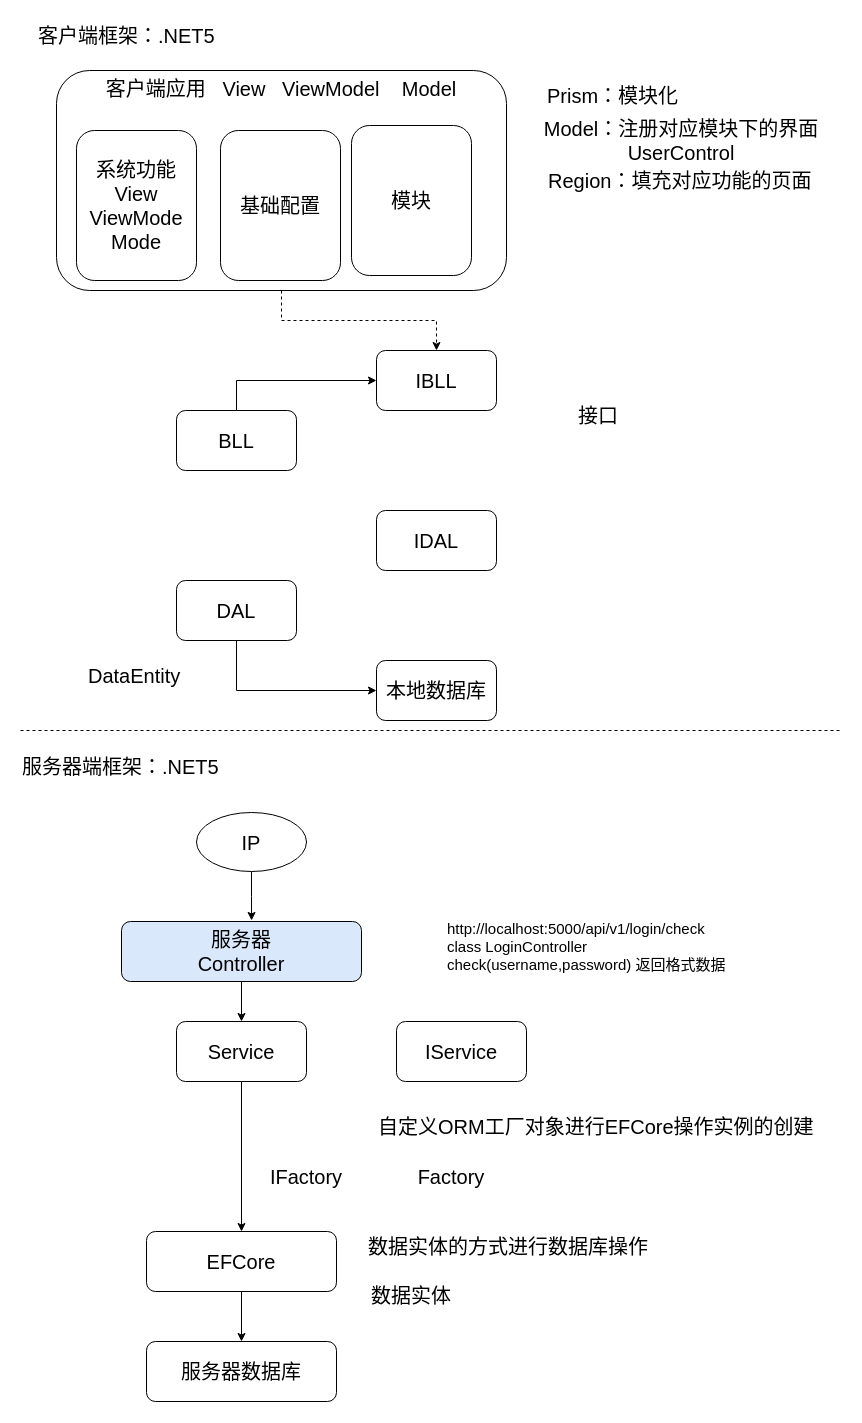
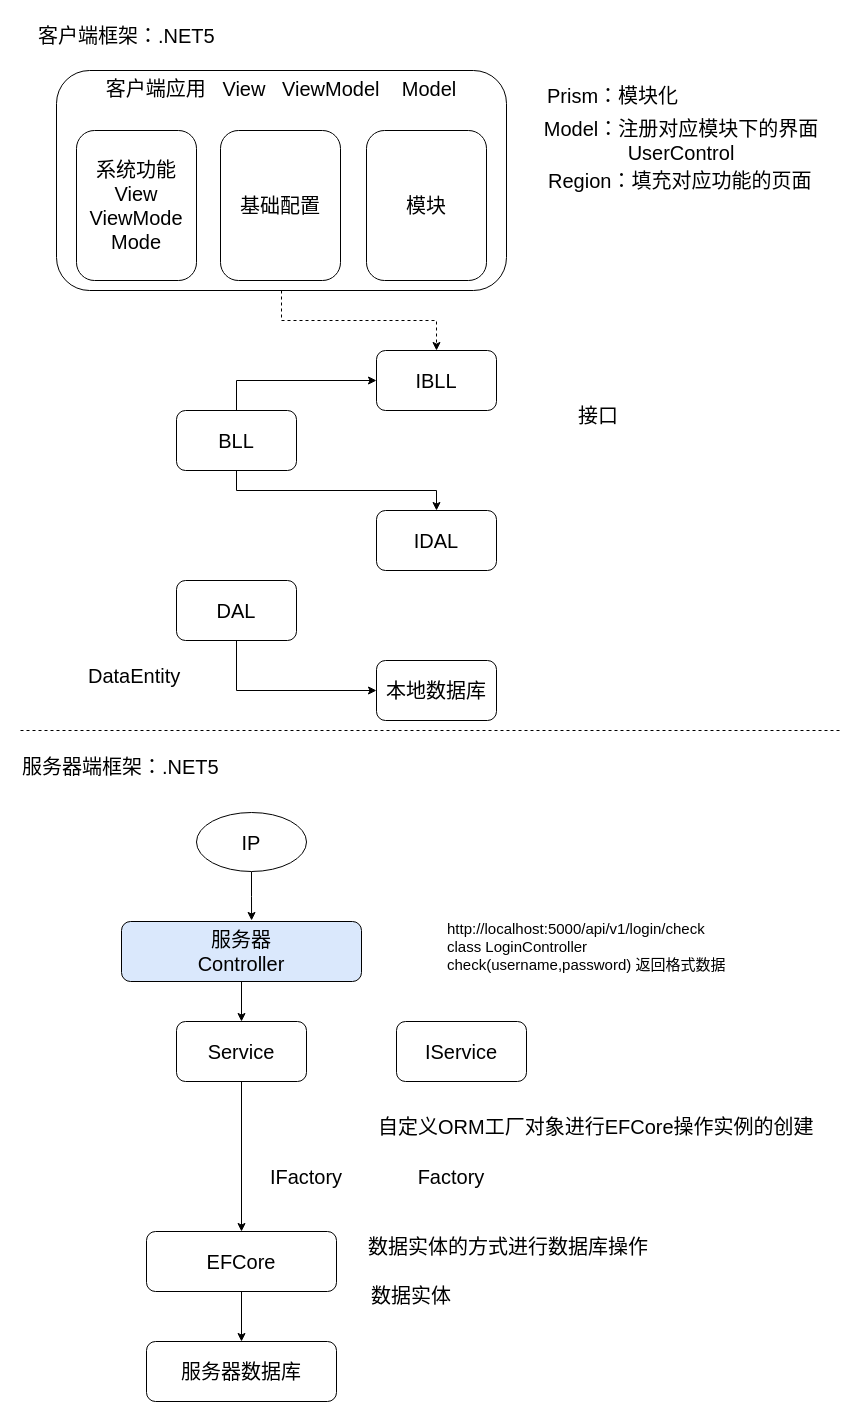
node "模块": moved (412, 201) -> (427, 206)
edge "BLL" -> "IDAL": added
